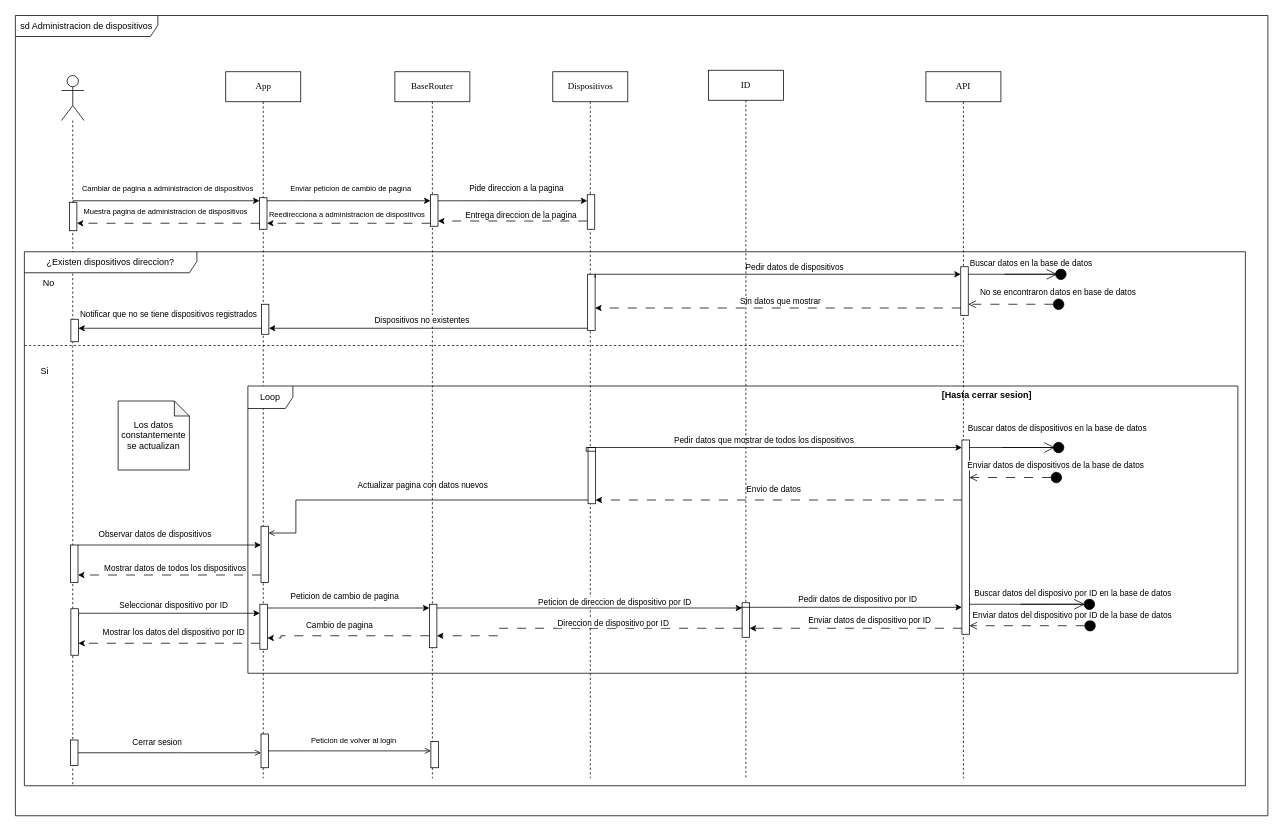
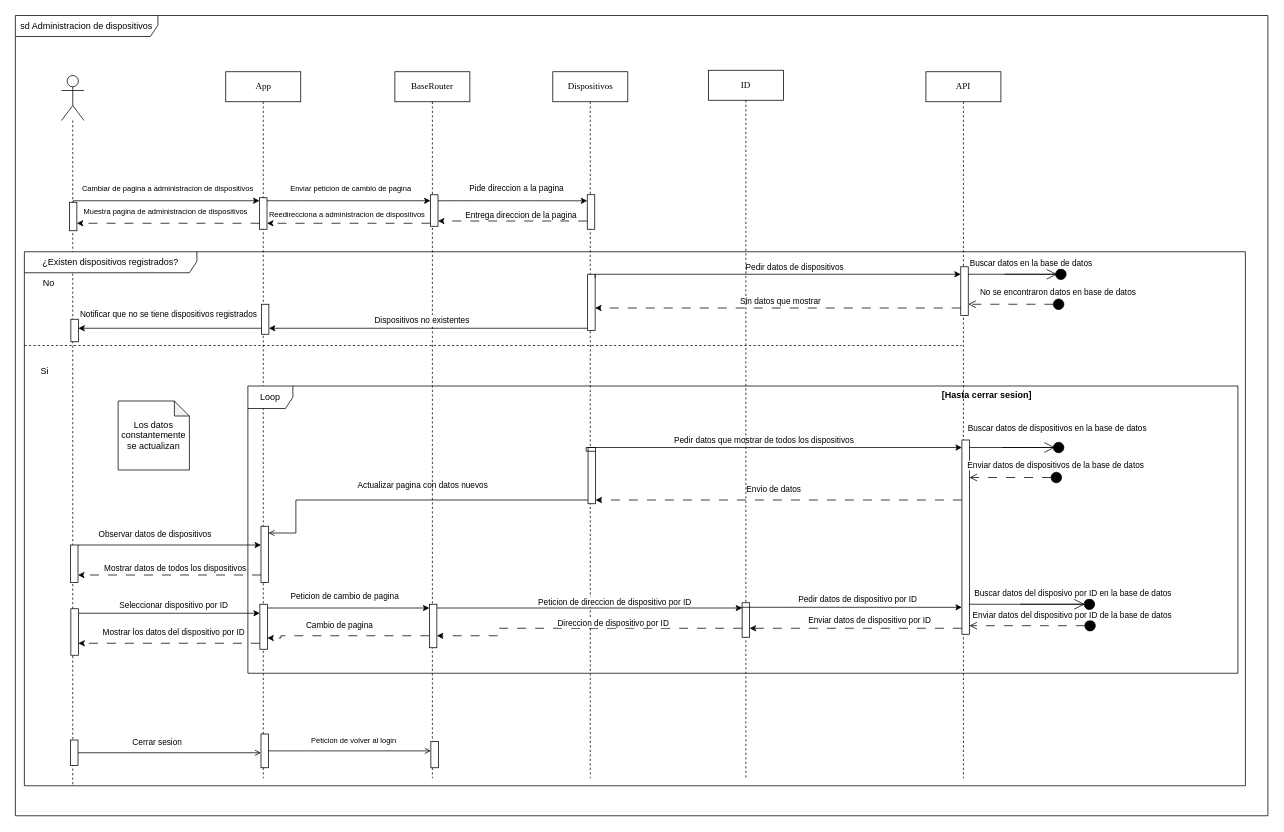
node "¿Existen dispositivos direccion?": label "¿Existen dispositivos direccion?" -> "¿Existen dispositivos registrados?"
